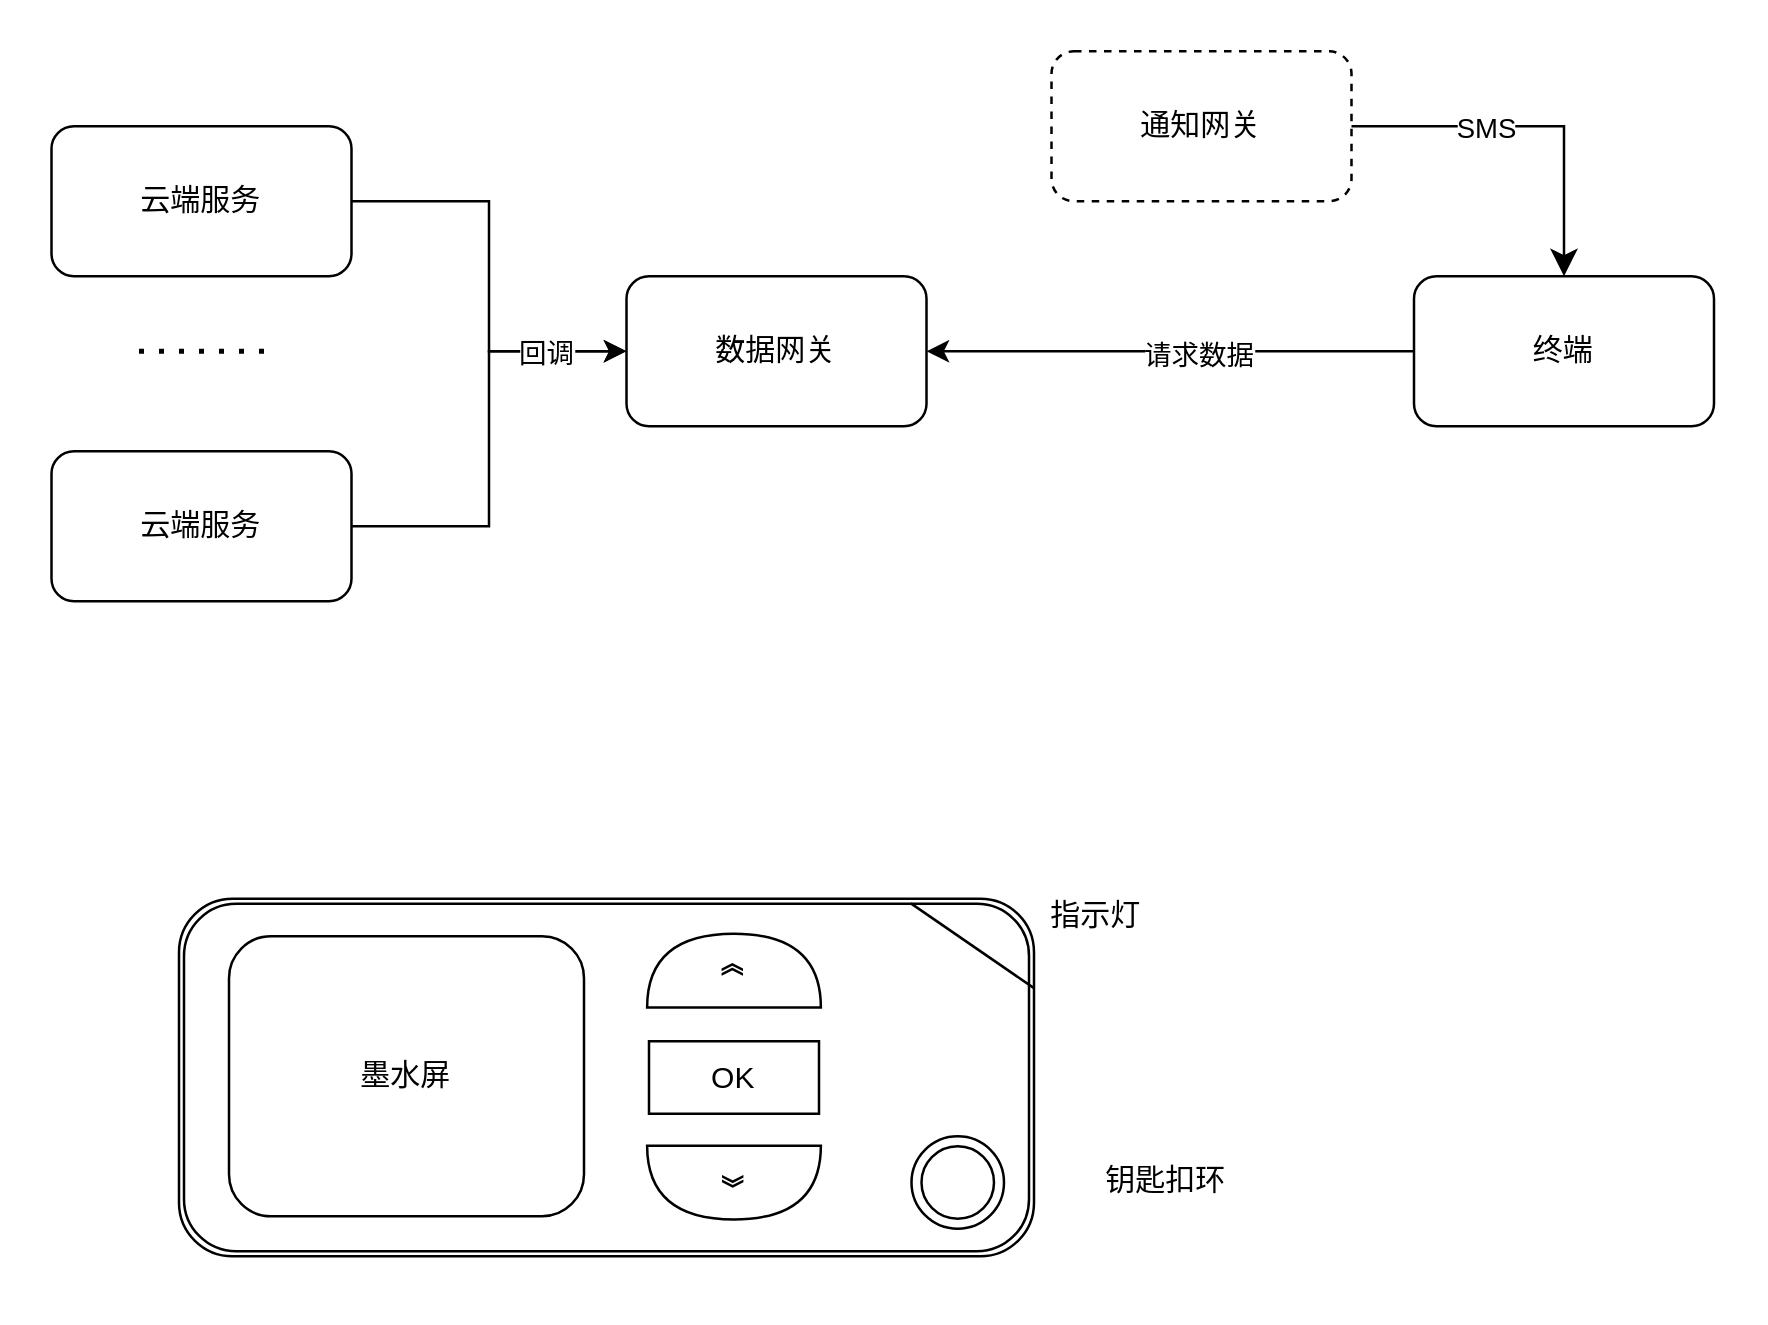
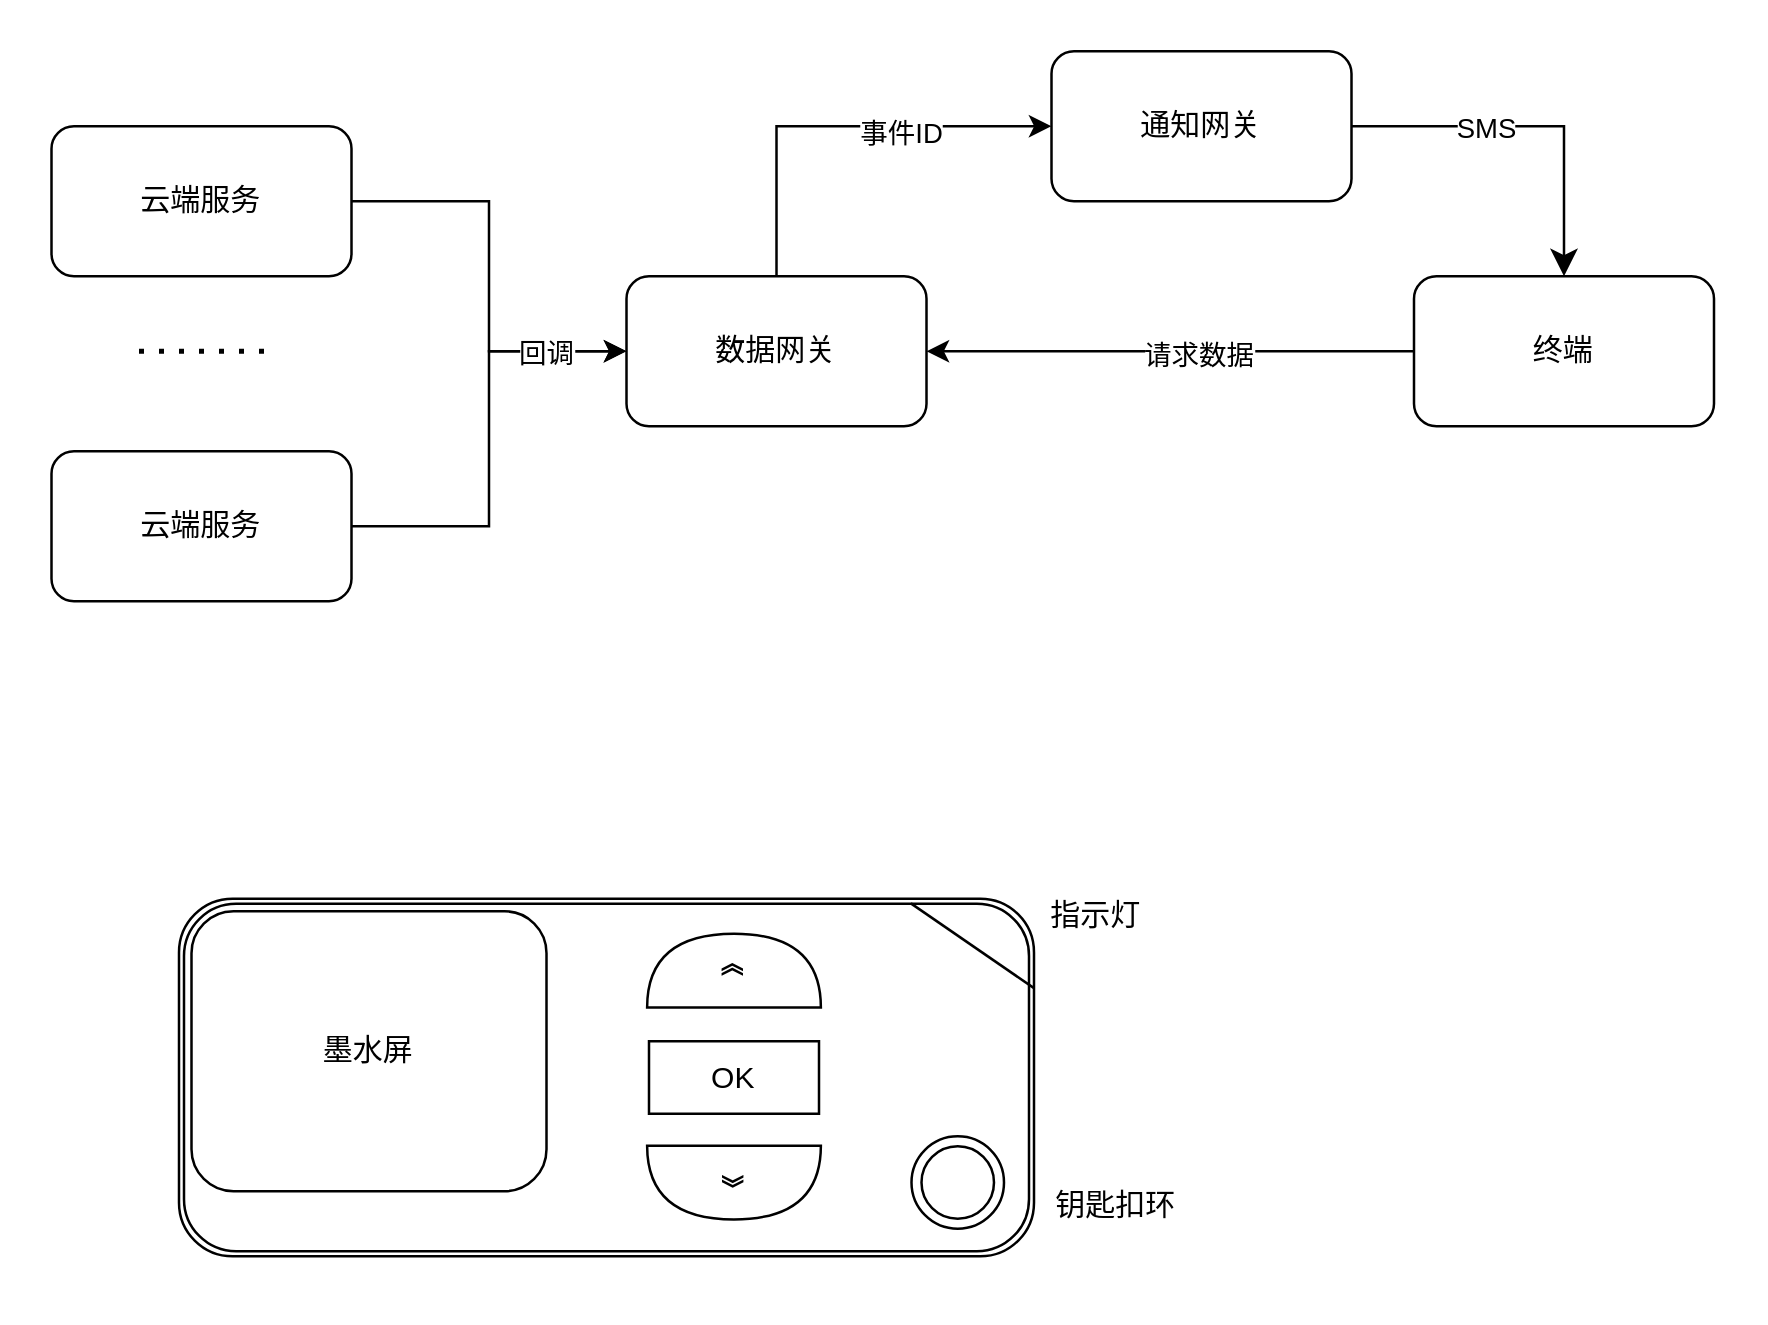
edge "数据网关" -> "通知网关": added, label "事件ID"
node "通知网关": style dashed -> solid
node "墨水屏": moved (406, 1076) -> (369, 1051)
node "钥匙扣环": moved (1166, 1181) -> (1116, 1206)
